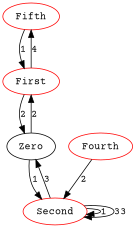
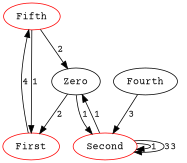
edge "First" -> "Zero": now "Fifth" -> "Zero"
node "Fourth": color red -> black
edge "Second" -> "Zero": label "3" -> "1"
edge "Fourth" -> "Second": label "2" -> "3"
